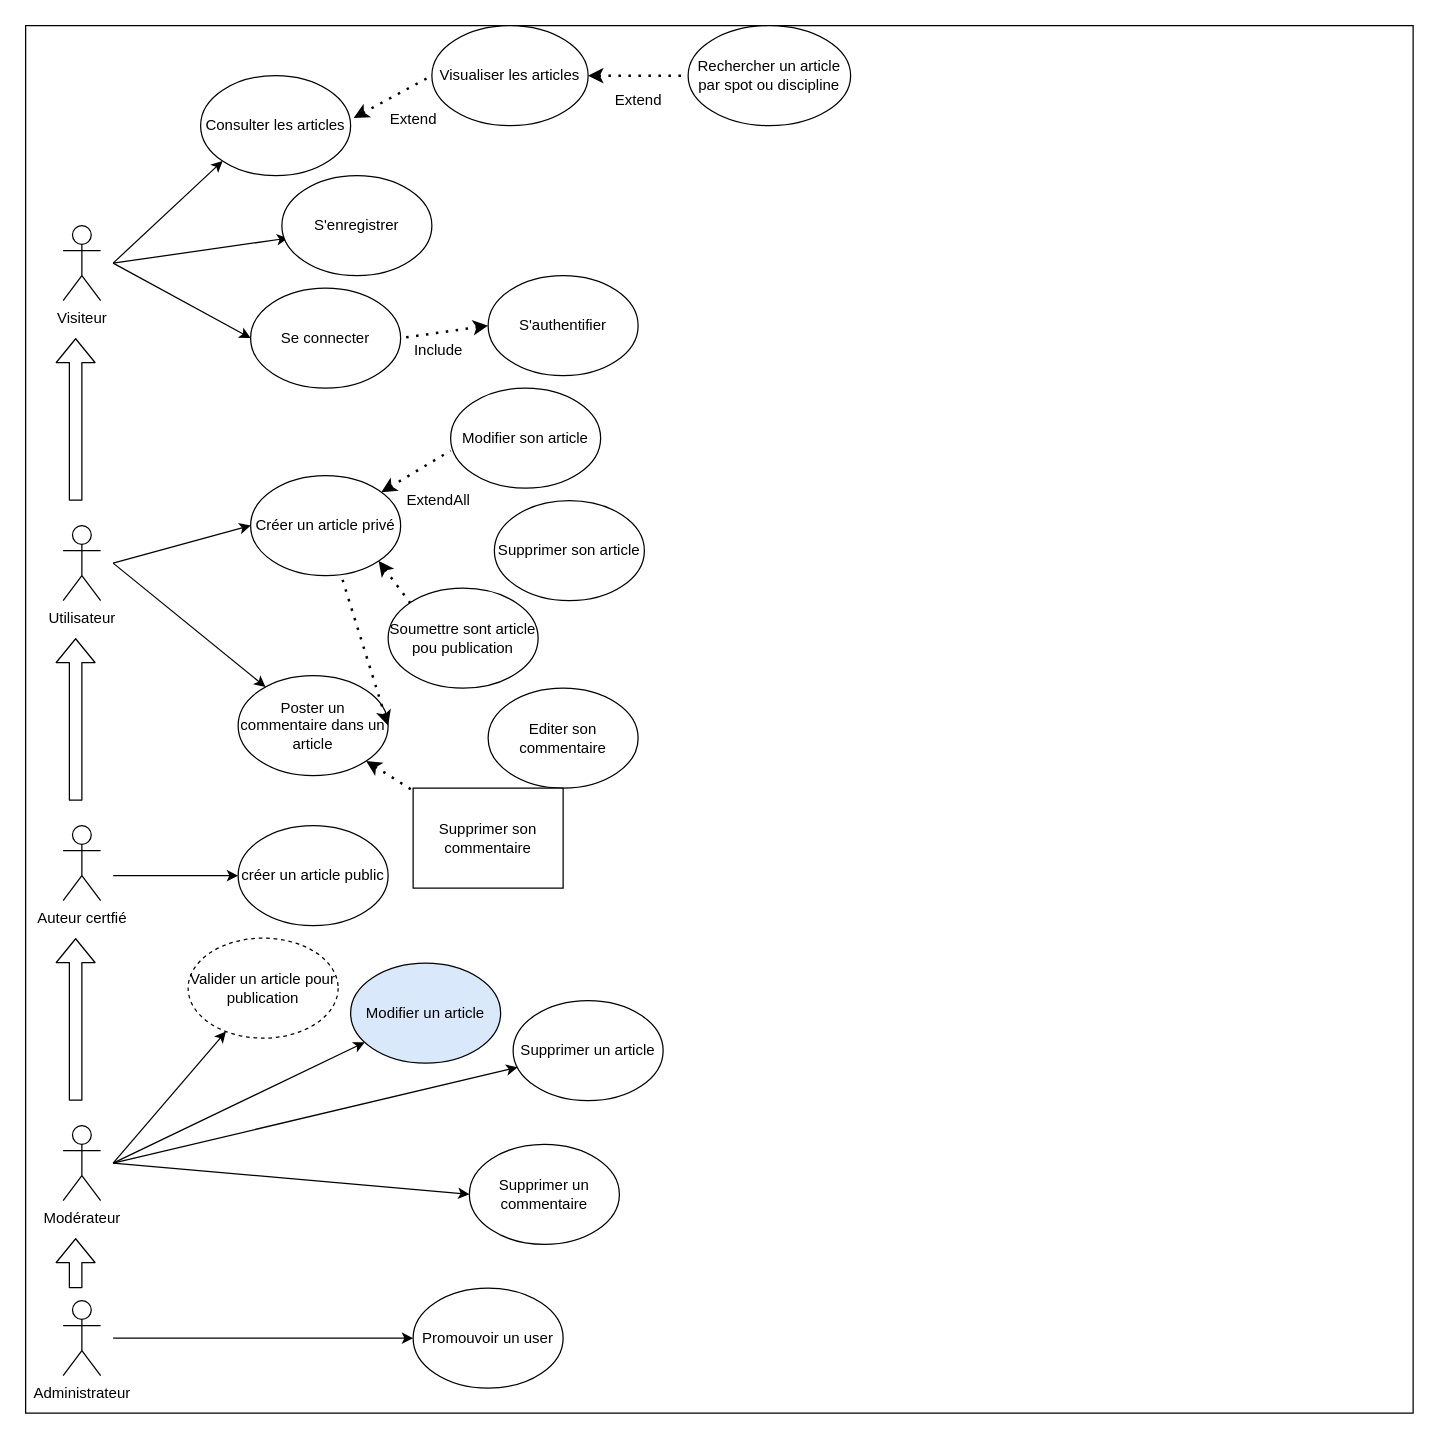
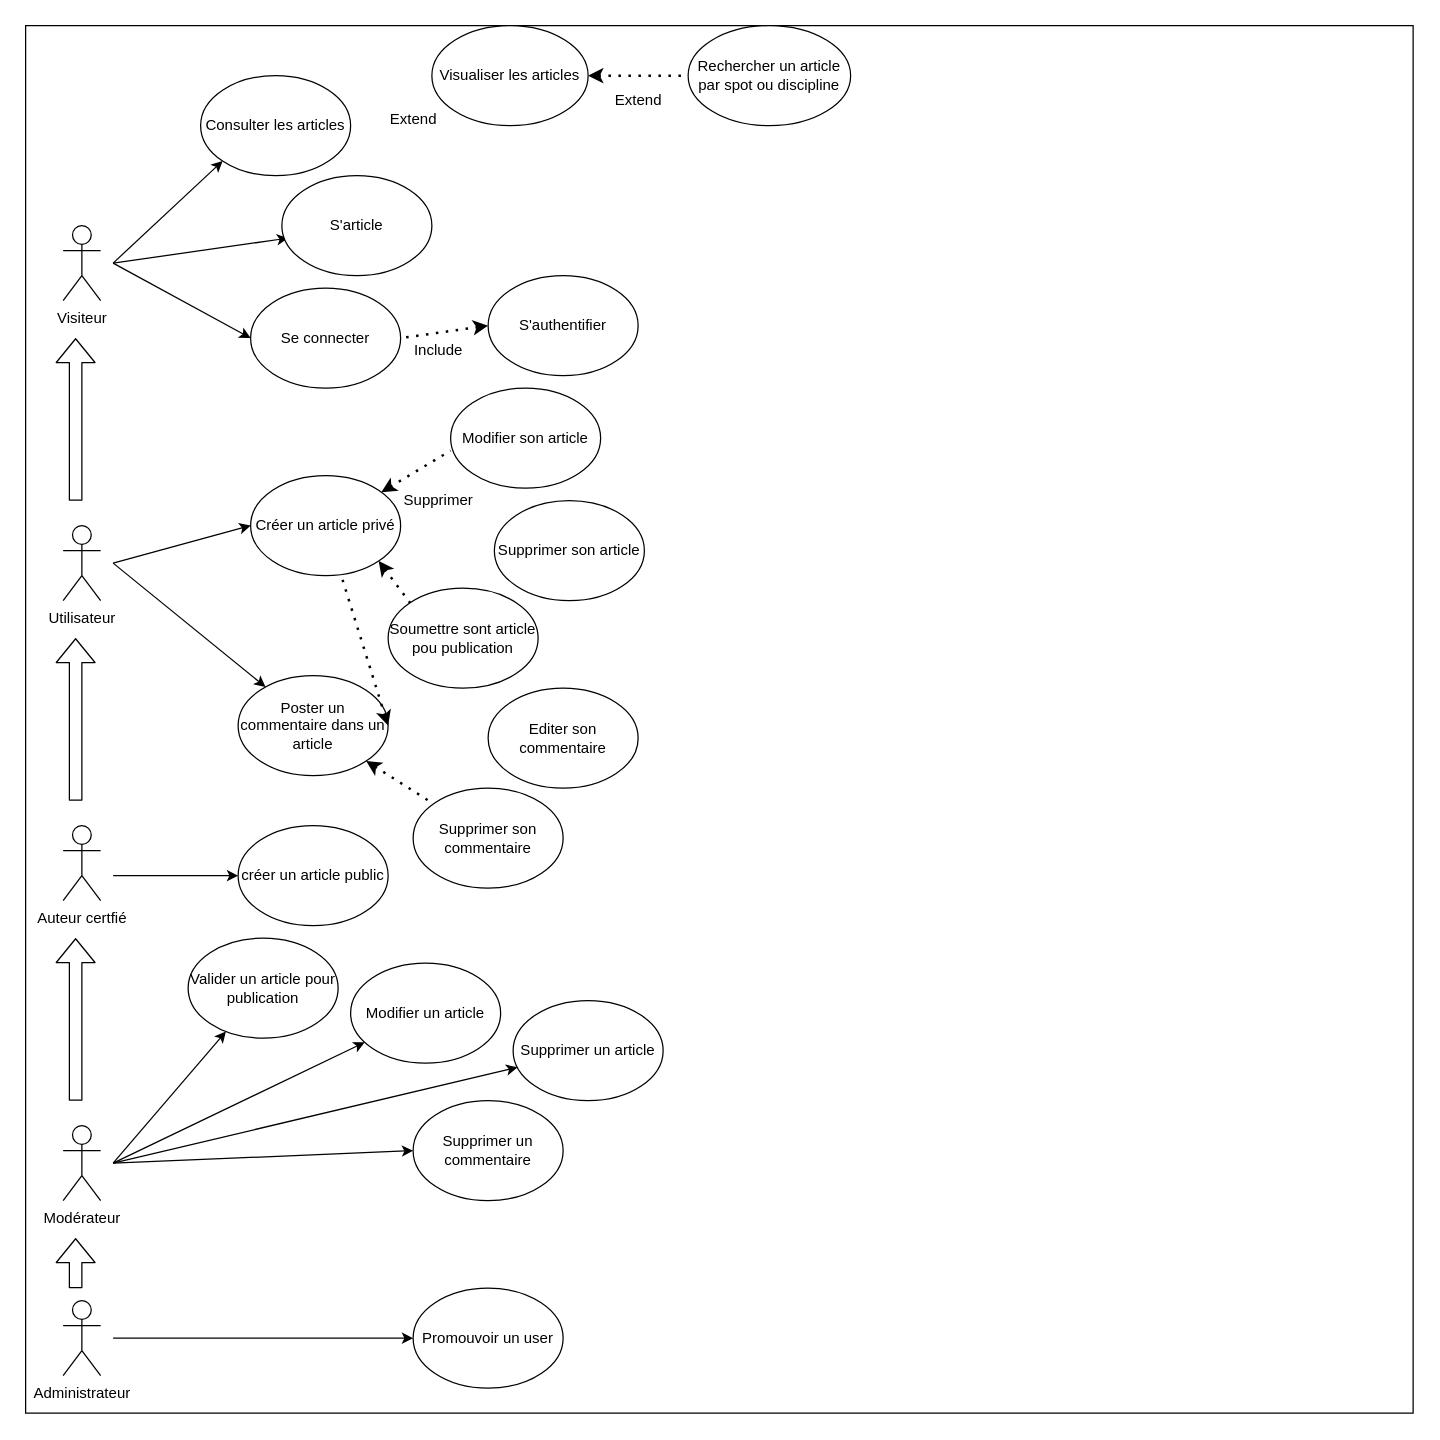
edge "Visualiser les articles" -> "Consulter les articles": removed
node "S'enregistrer": label "S'enregistrer" -> "S'article"
node "ExtendAll": label "ExtendAll" -> "Supprimer"
node "Supprimer son commentaire": shape rectangle -> ellipse
node "Valider un article pour publication": style dashed -> solid
node "Modifier un article": fillcolor #dae8fc -> #ffffff
node "Supprimer un commentaire": moved (544, 1194) -> (488, 1151)
